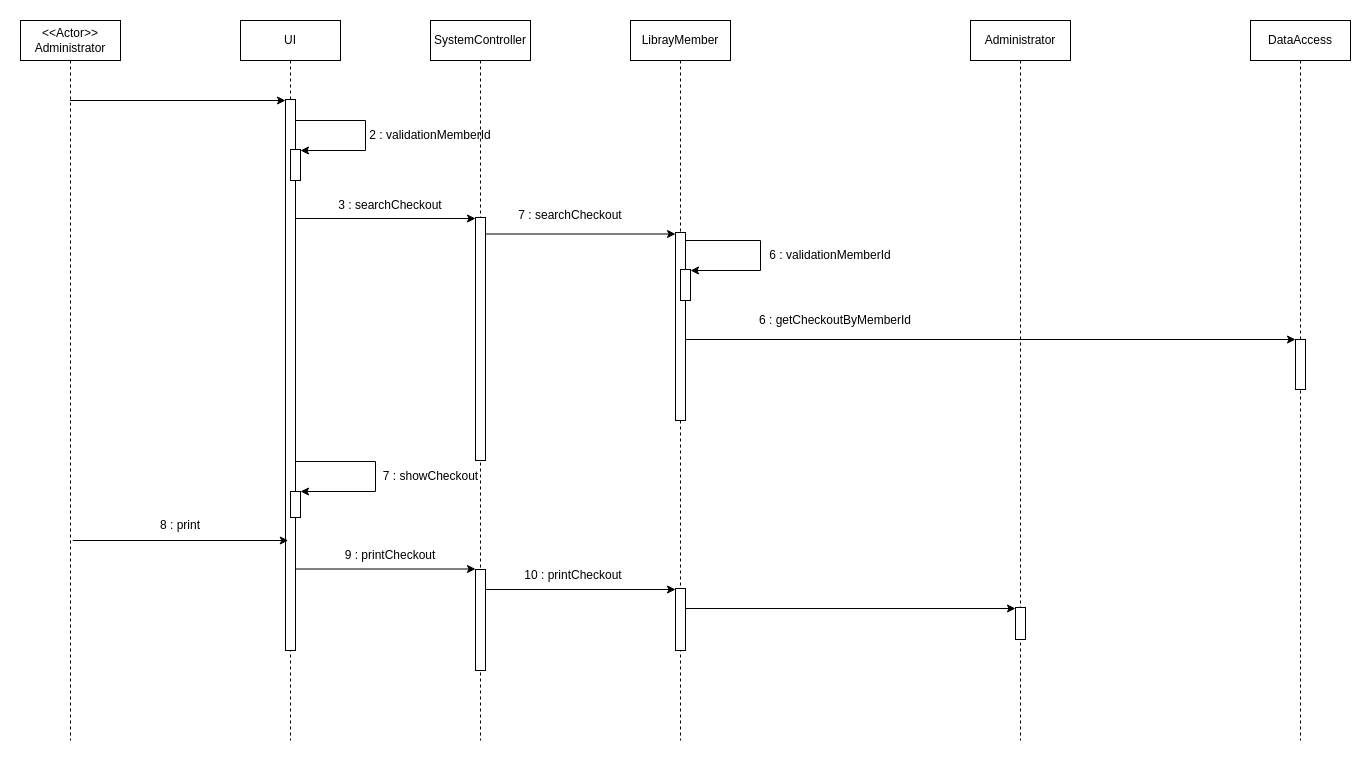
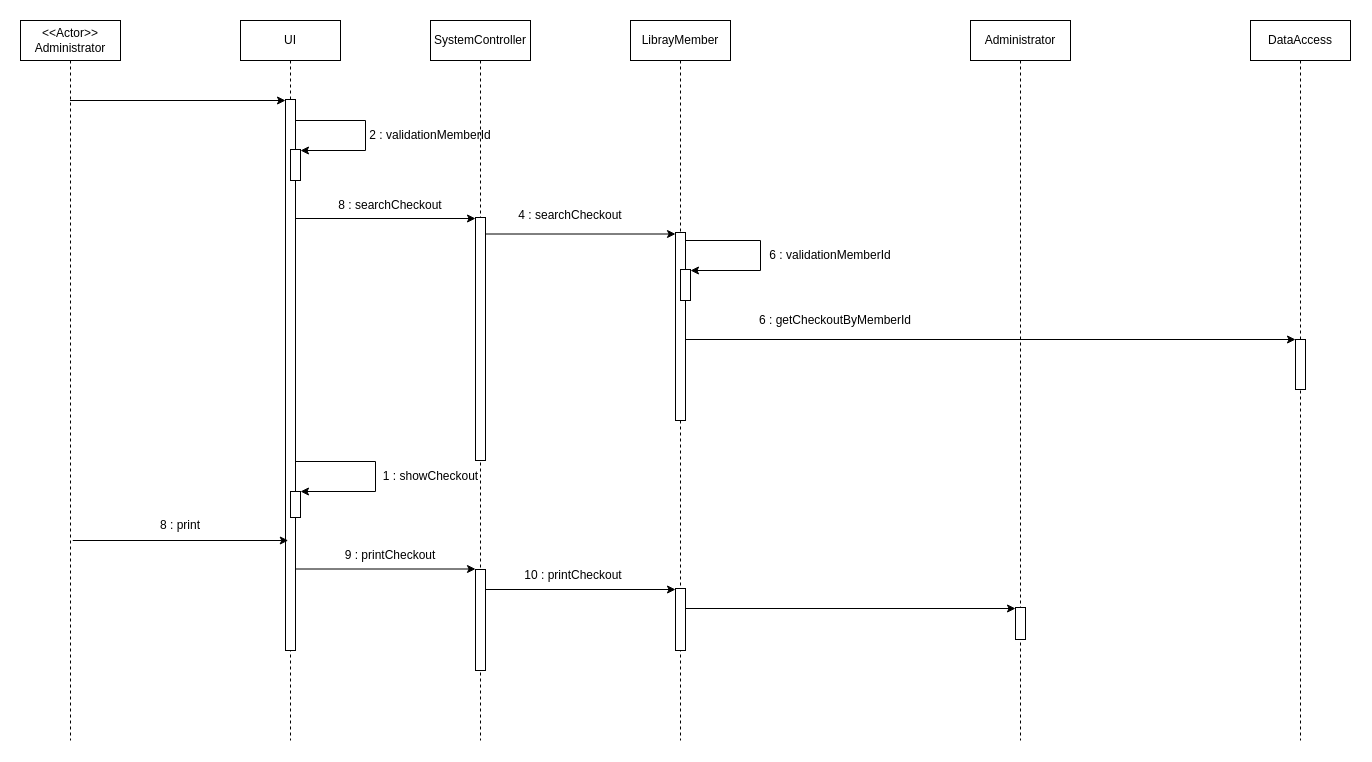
node "3 : searchCheckout": label "3 : searchCheckout" -> "8 : searchCheckout"
node "7 : searchCheckout": label "7 : searchCheckout" -> "4 : searchCheckout"
node "7 : showCheckout": label "7 : showCheckout" -> "1 : showCheckout"
